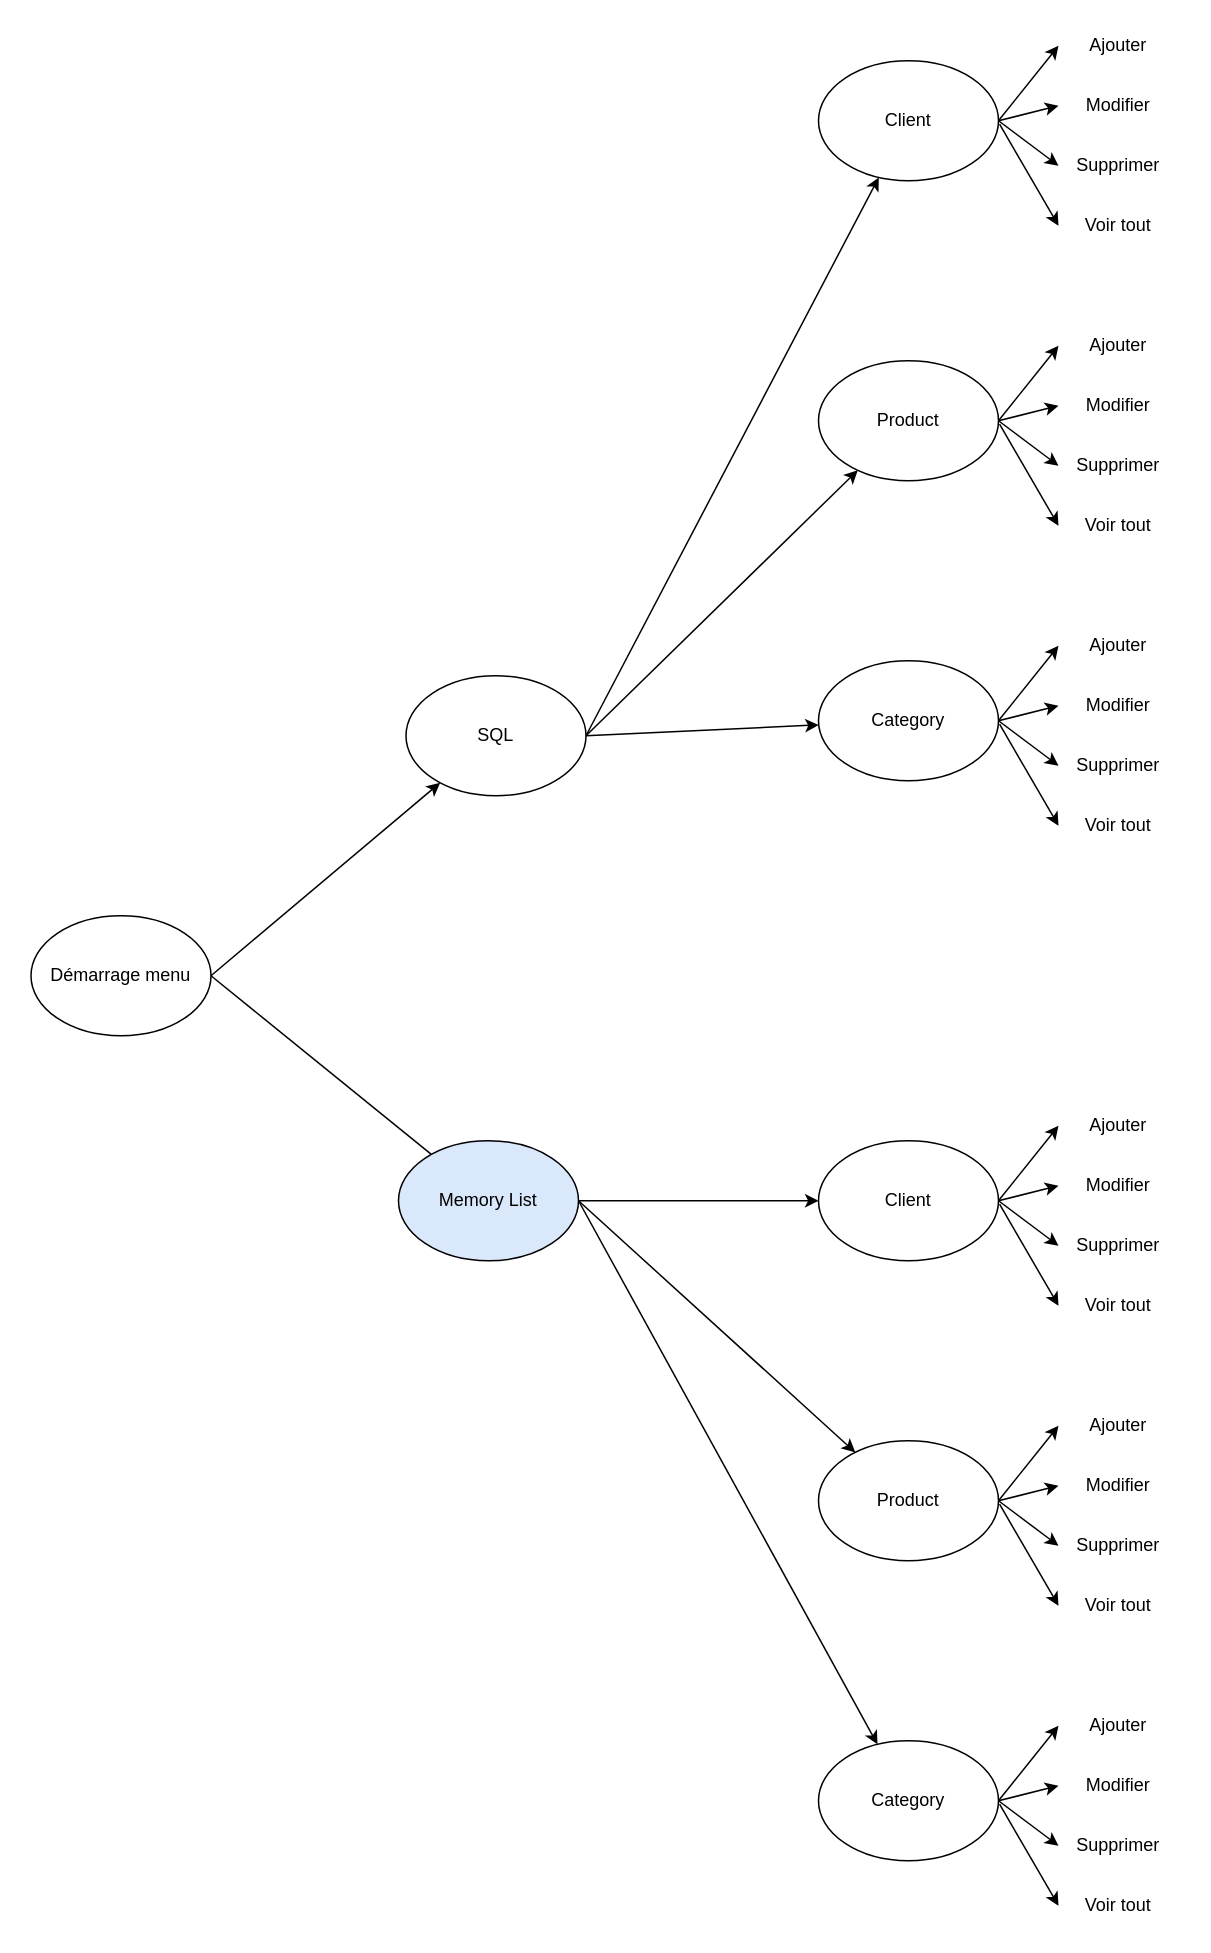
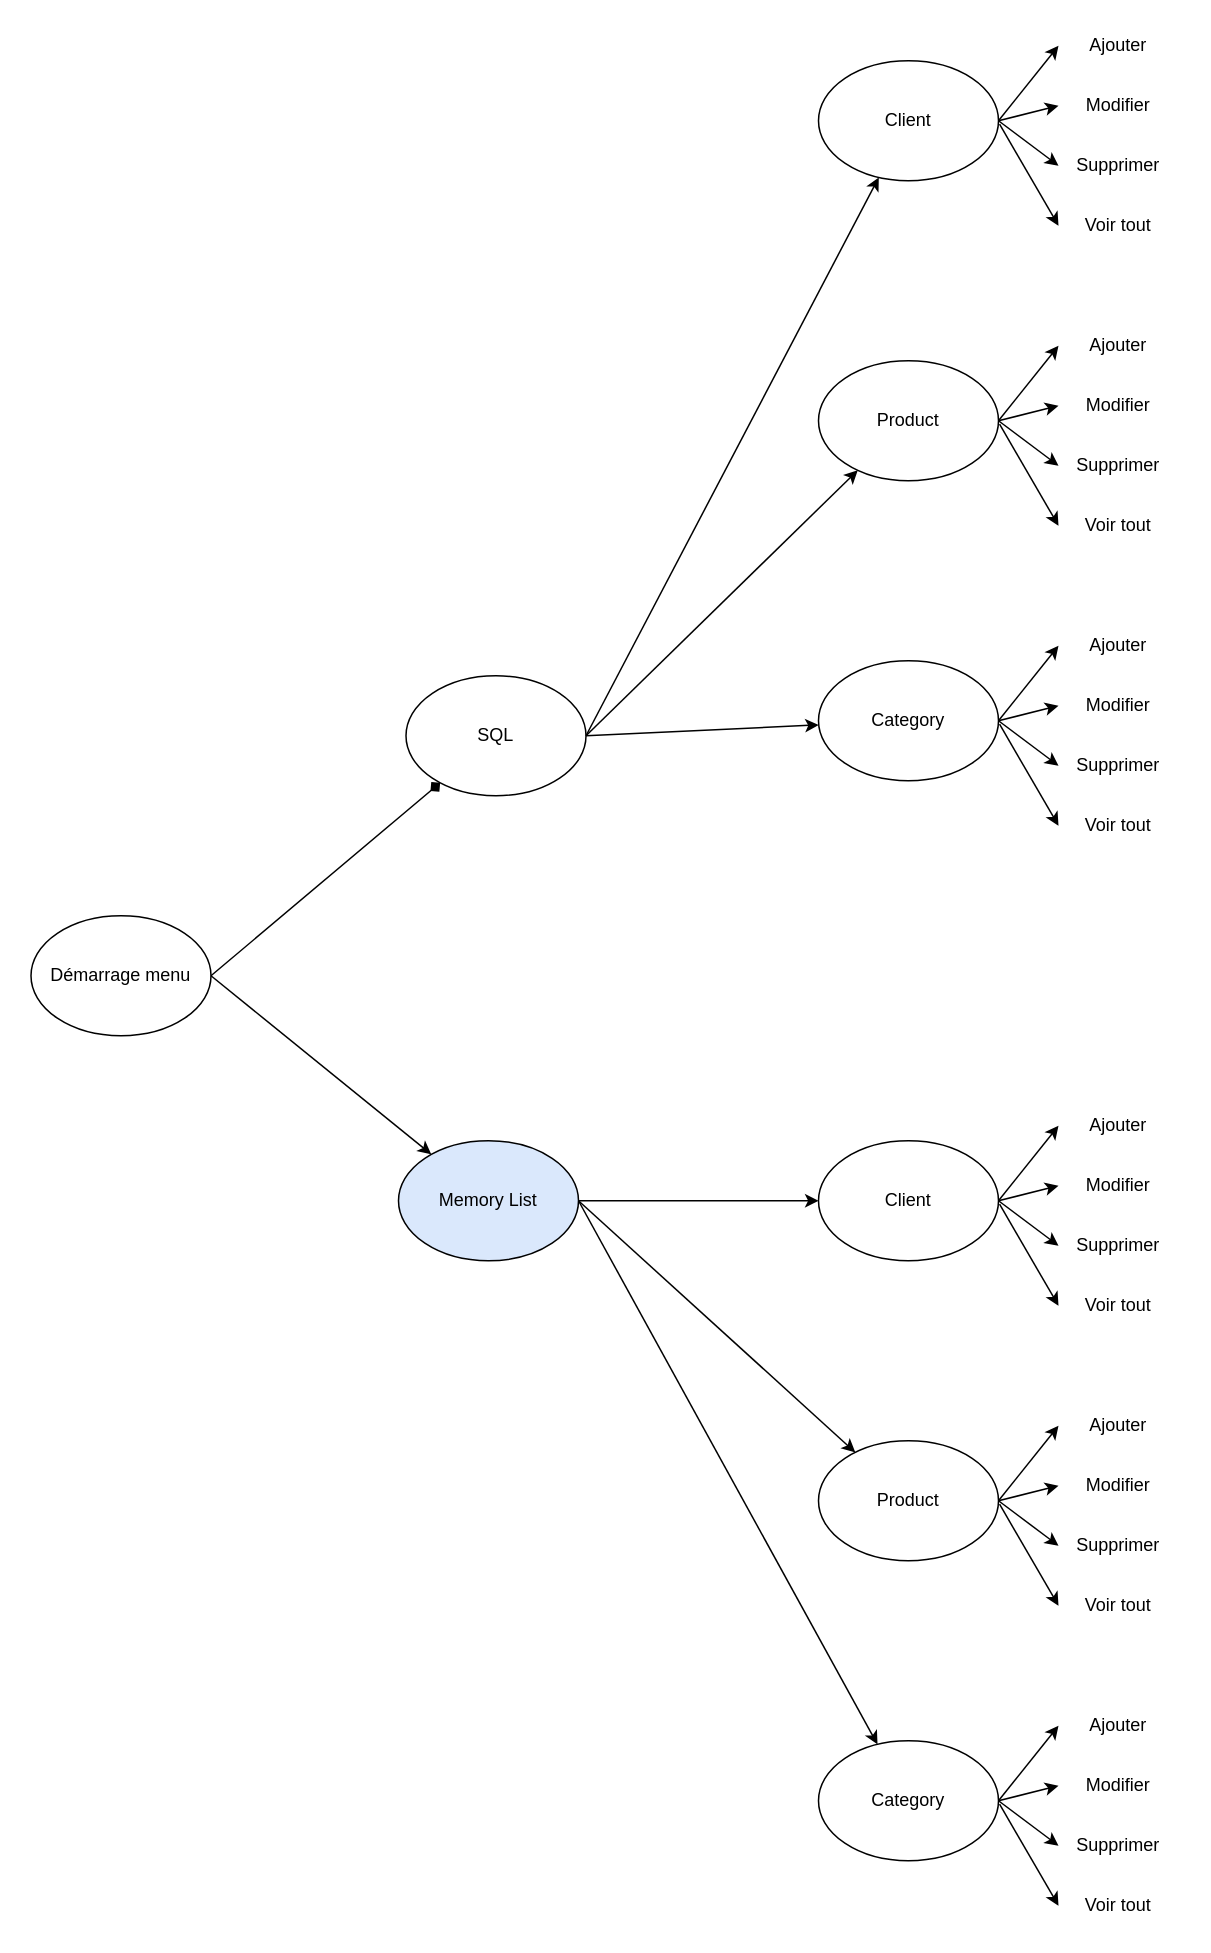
edge "Démarrage menu" -> "SQL": arrowhead classic -> diamond
edge "Démarrage menu" -- "Memory List": arrowhead none -> classic
